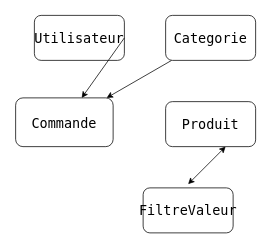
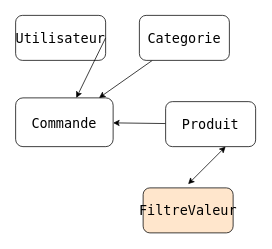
node "Utilisateur": moved (79, 38) -> (60, 38)
node "Categorie": moved (210, 38) -> (184, 38)
edge "Produit" -> "Commande": added
node "FiltreValeur": fillcolor #ffffff -> #ffe6cc
